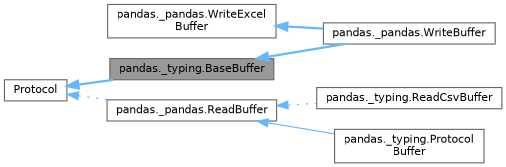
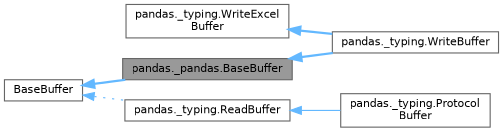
node "pandas._pandas.WriteExcel Buffer": label "pandas._pandas.WriteExcel Buffer" -> "pandas._typing.WriteExcel Buffer"
node "pandas._pandas.WriteBuffer": label "pandas._pandas.WriteBuffer" -> "pandas._typing.WriteBuffer"
node "pandas._typing.BaseBuffer": label "pandas._typing.BaseBuffer" -> "pandas._pandas.BaseBuffer"
node "Protocol": label "Protocol" -> "BaseBuffer"
node "pandas._typing.ReadCsvBuffer": removed
node "pandas._pandas.ReadBuffer": label "pandas._pandas.ReadBuffer" -> "pandas._typing.ReadBuffer"
